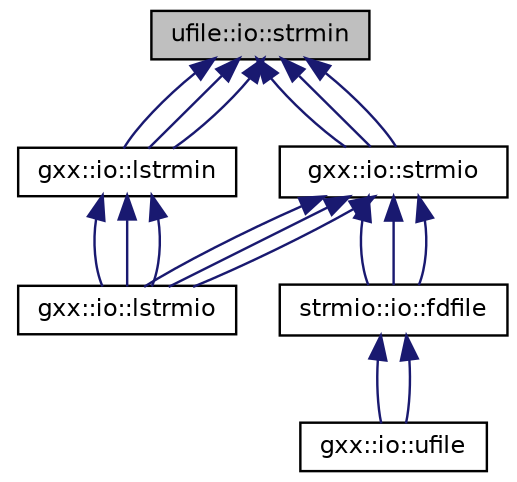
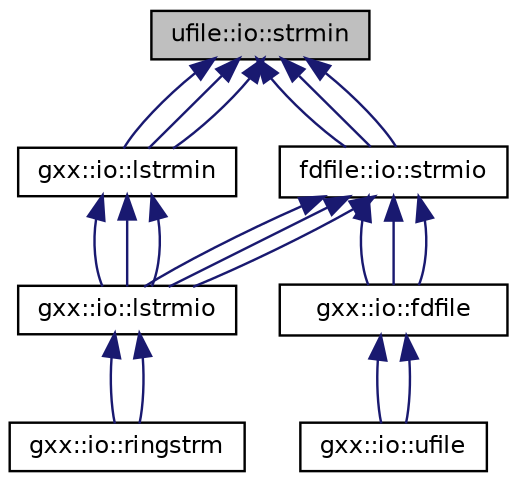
node "gxx::io::strmio": label "gxx::io::strmio" -> "fdfile::io::strmio"
node "strmio::io::fdfile": label "strmio::io::fdfile" -> "gxx::io::fdfile"
node "gxx::io::ringstrm": added
